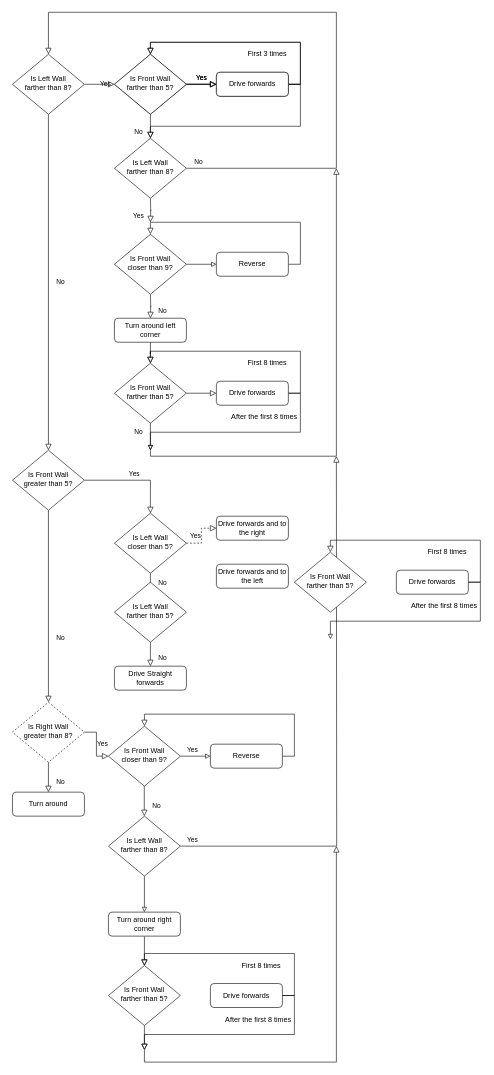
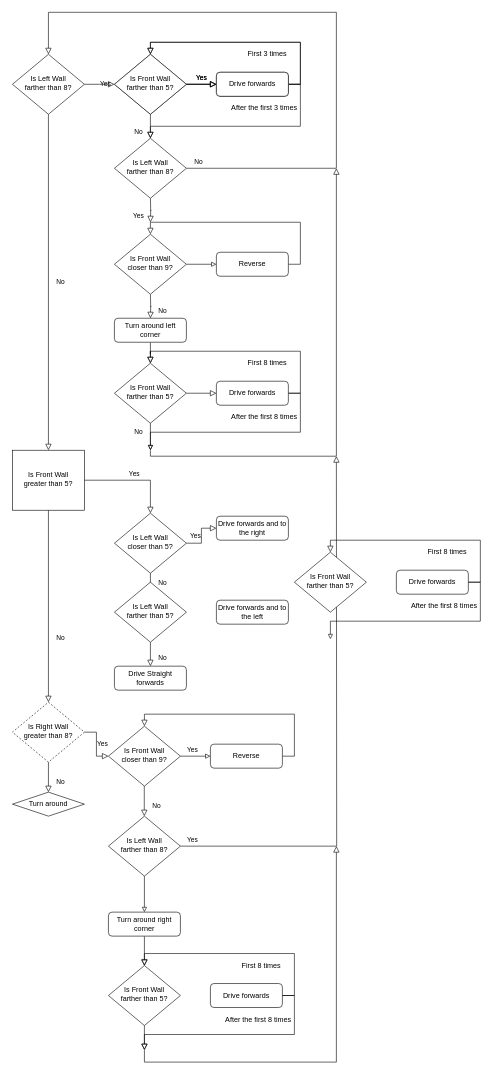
node "After the first 3 times": added
node "Is Front Wall greater than 5?": shape diamond -> rectangle
edge "Is Left Wall closer than 5?" -> "Drive forwards and to the right": style dashed -> solid
node "Drive forwards and to the left": moved (252, 576) -> (252, 612)
node "Turn around": shape rounded rectangle -> diamond
